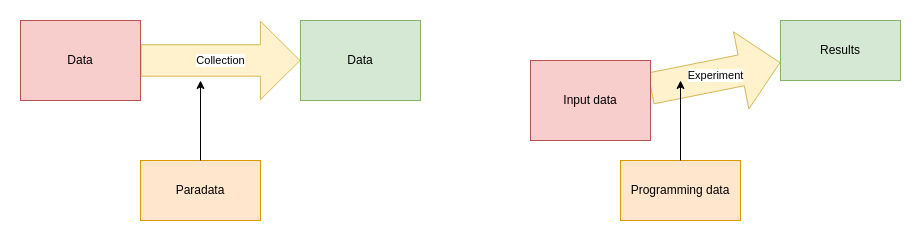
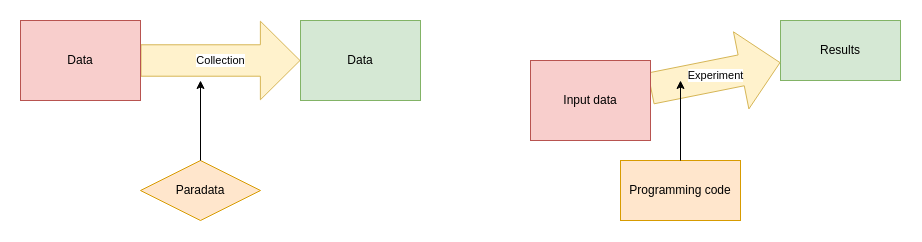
node "Paradata": shape rectangle -> diamond
node "Programming data": label "Programming data" -> "Programming code"
